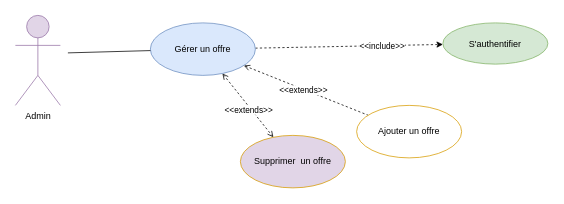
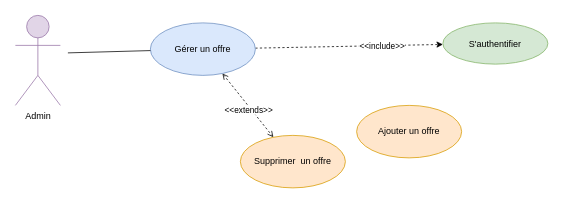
edge "Ajouter un offre" -> "Gérer un offre": removed, label "<<extends>>"
node "Ajouter un offre": fillcolor #ffffff -> #ffe6cc
node "Supprimer un offre": fillcolor #e1d5e7 -> #ffe6cc
